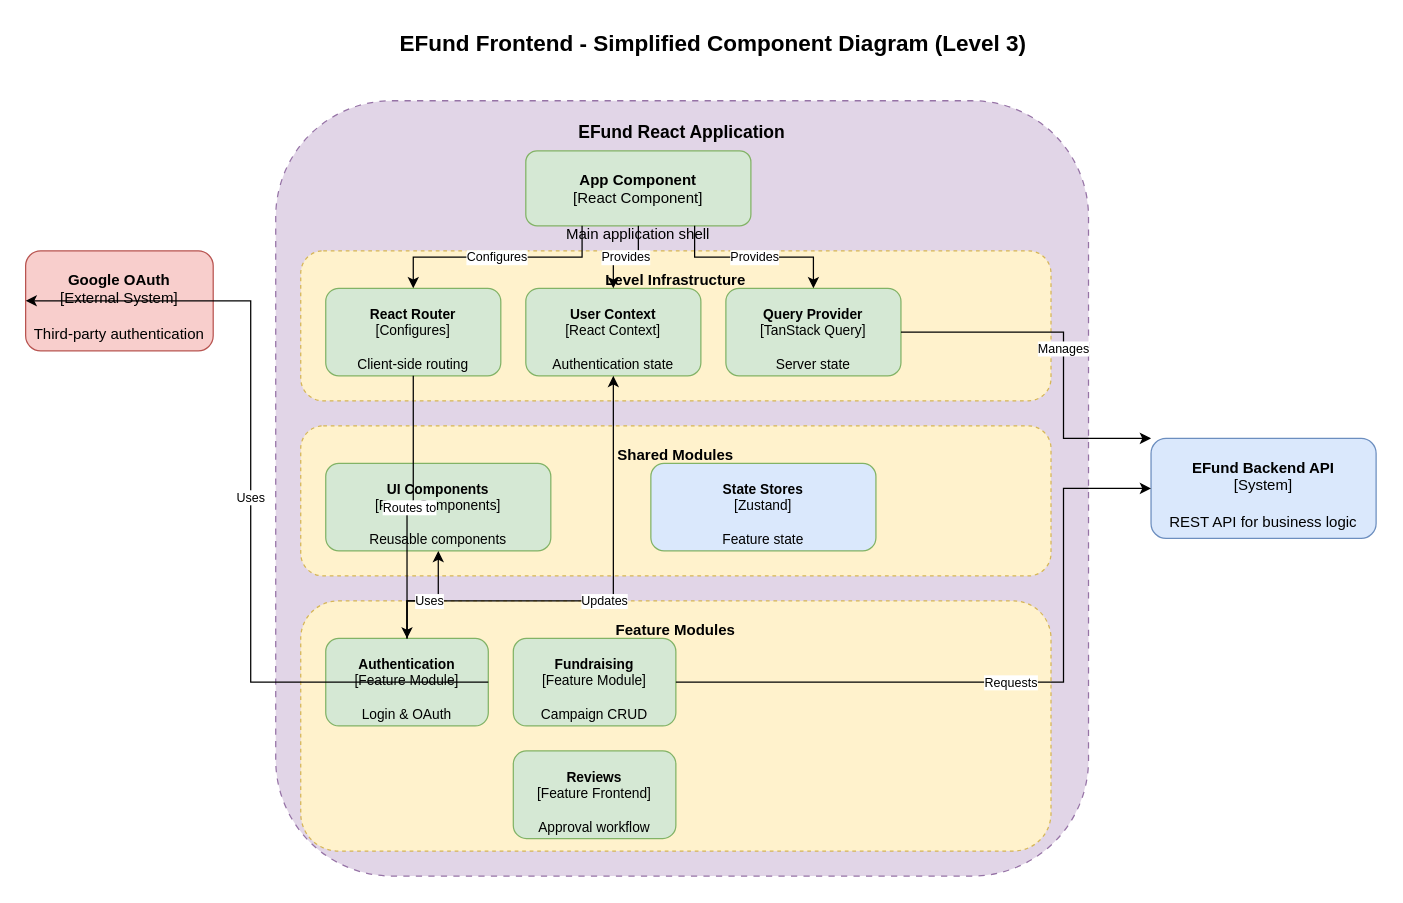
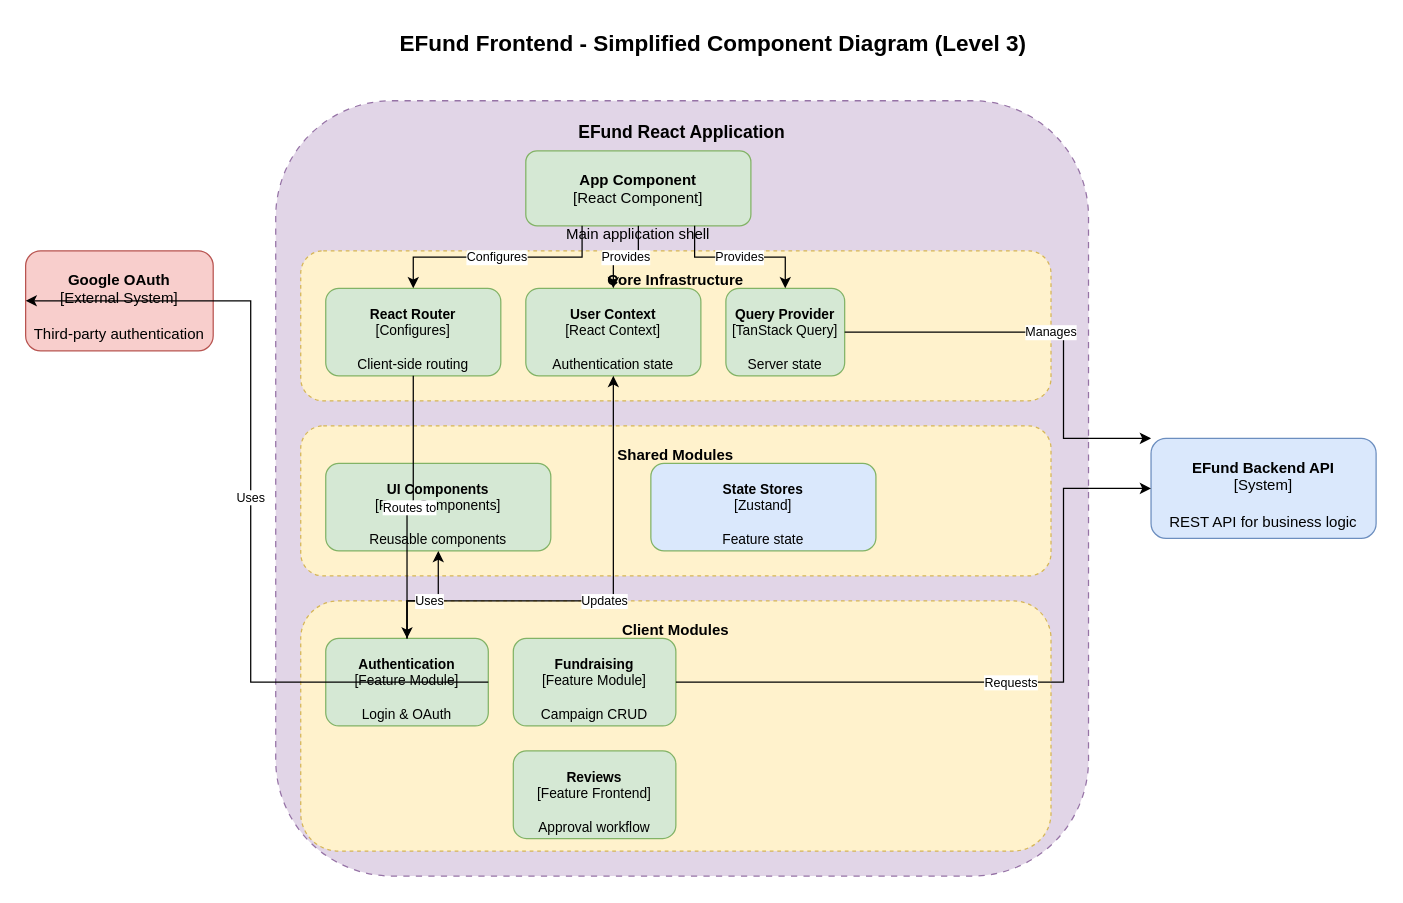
node "Level Infrastructure": label "Level Infrastructure" -> "Core Infrastructure"
node "Query Provider [TanStack Query] Server state": size 175x88 -> 119x88
node "Feature Modules": label "Feature Modules" -> "Client Modules"
